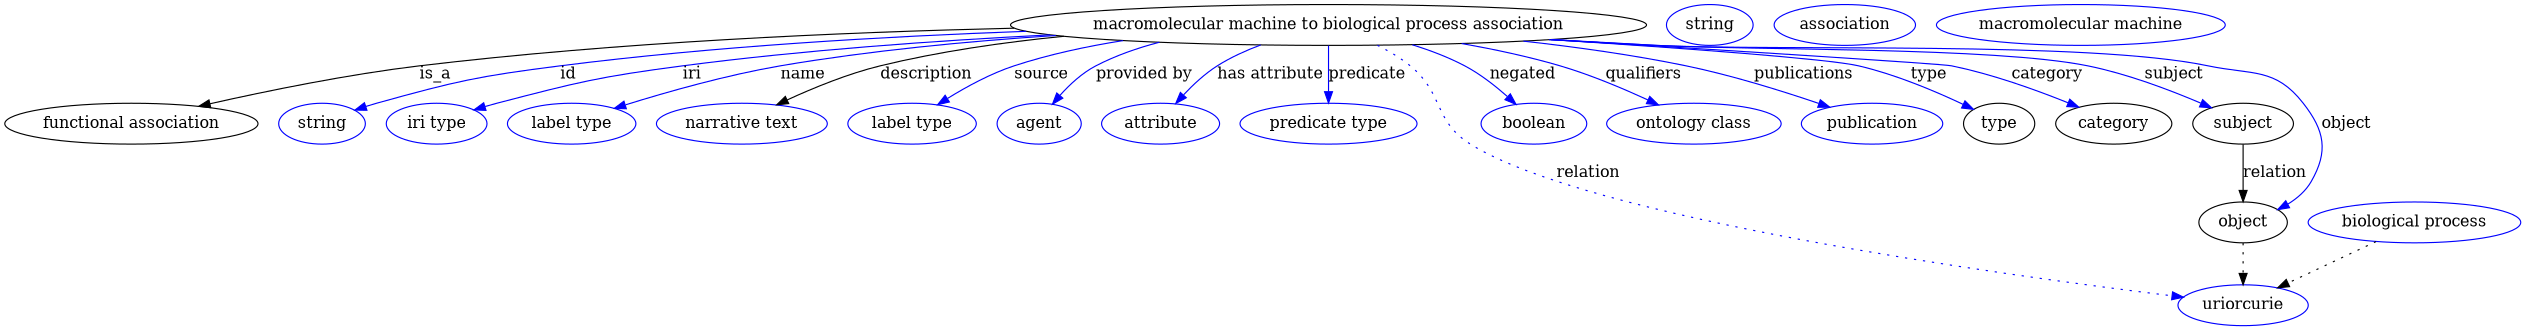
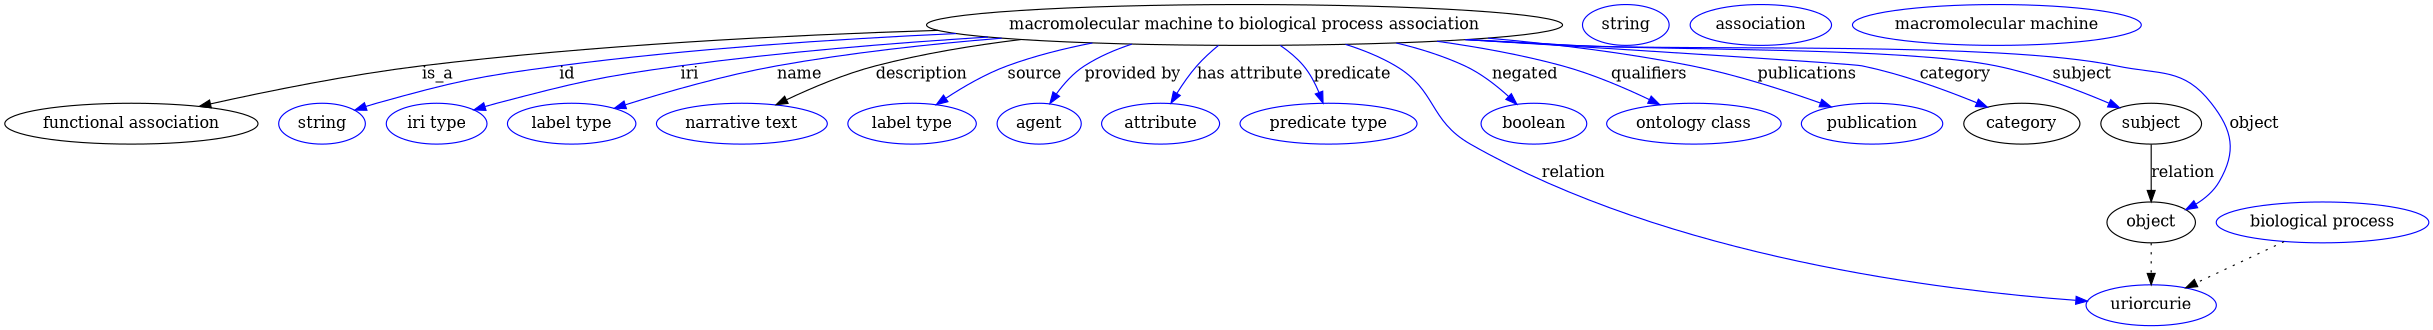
node "type": removed
edge "macromolecular machine to biological process association" -> "uriorcurie": style dotted -> solid
